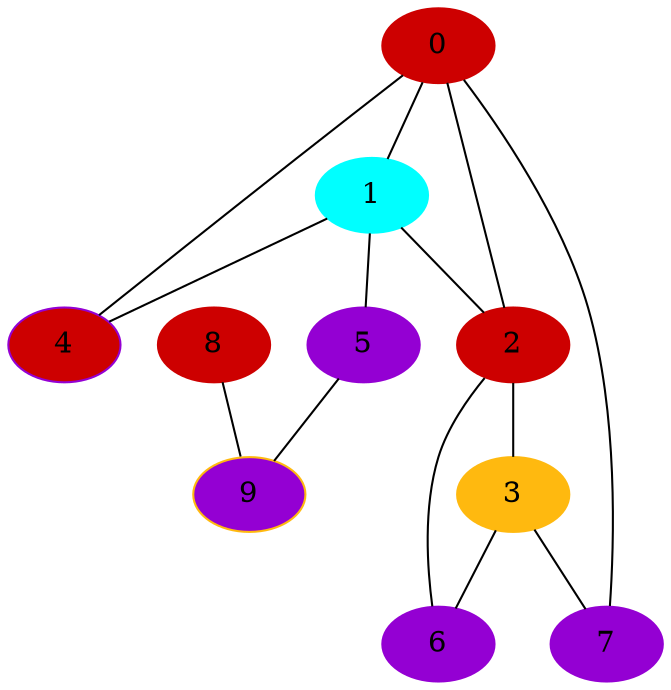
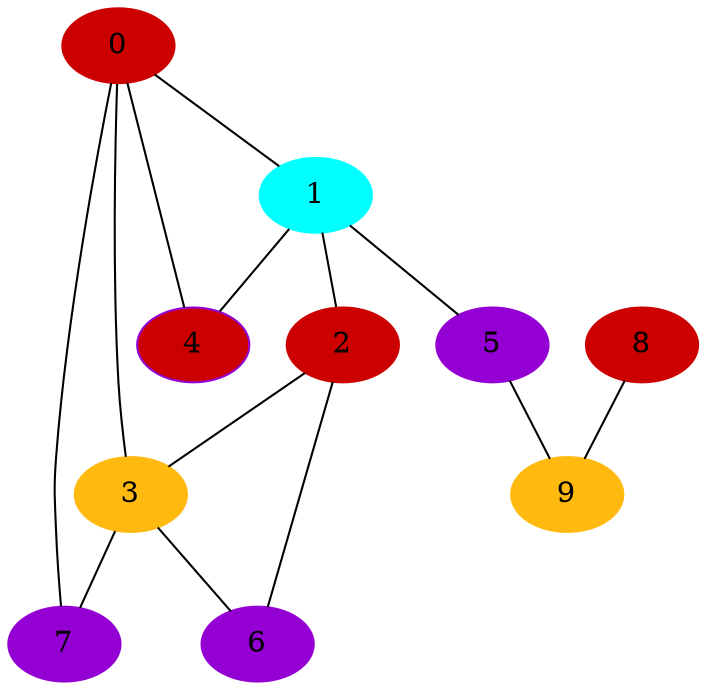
edge "0" -- "2": now "0" -- "3"
node "9": fillcolor darkviolet -> darkgoldenrod1
